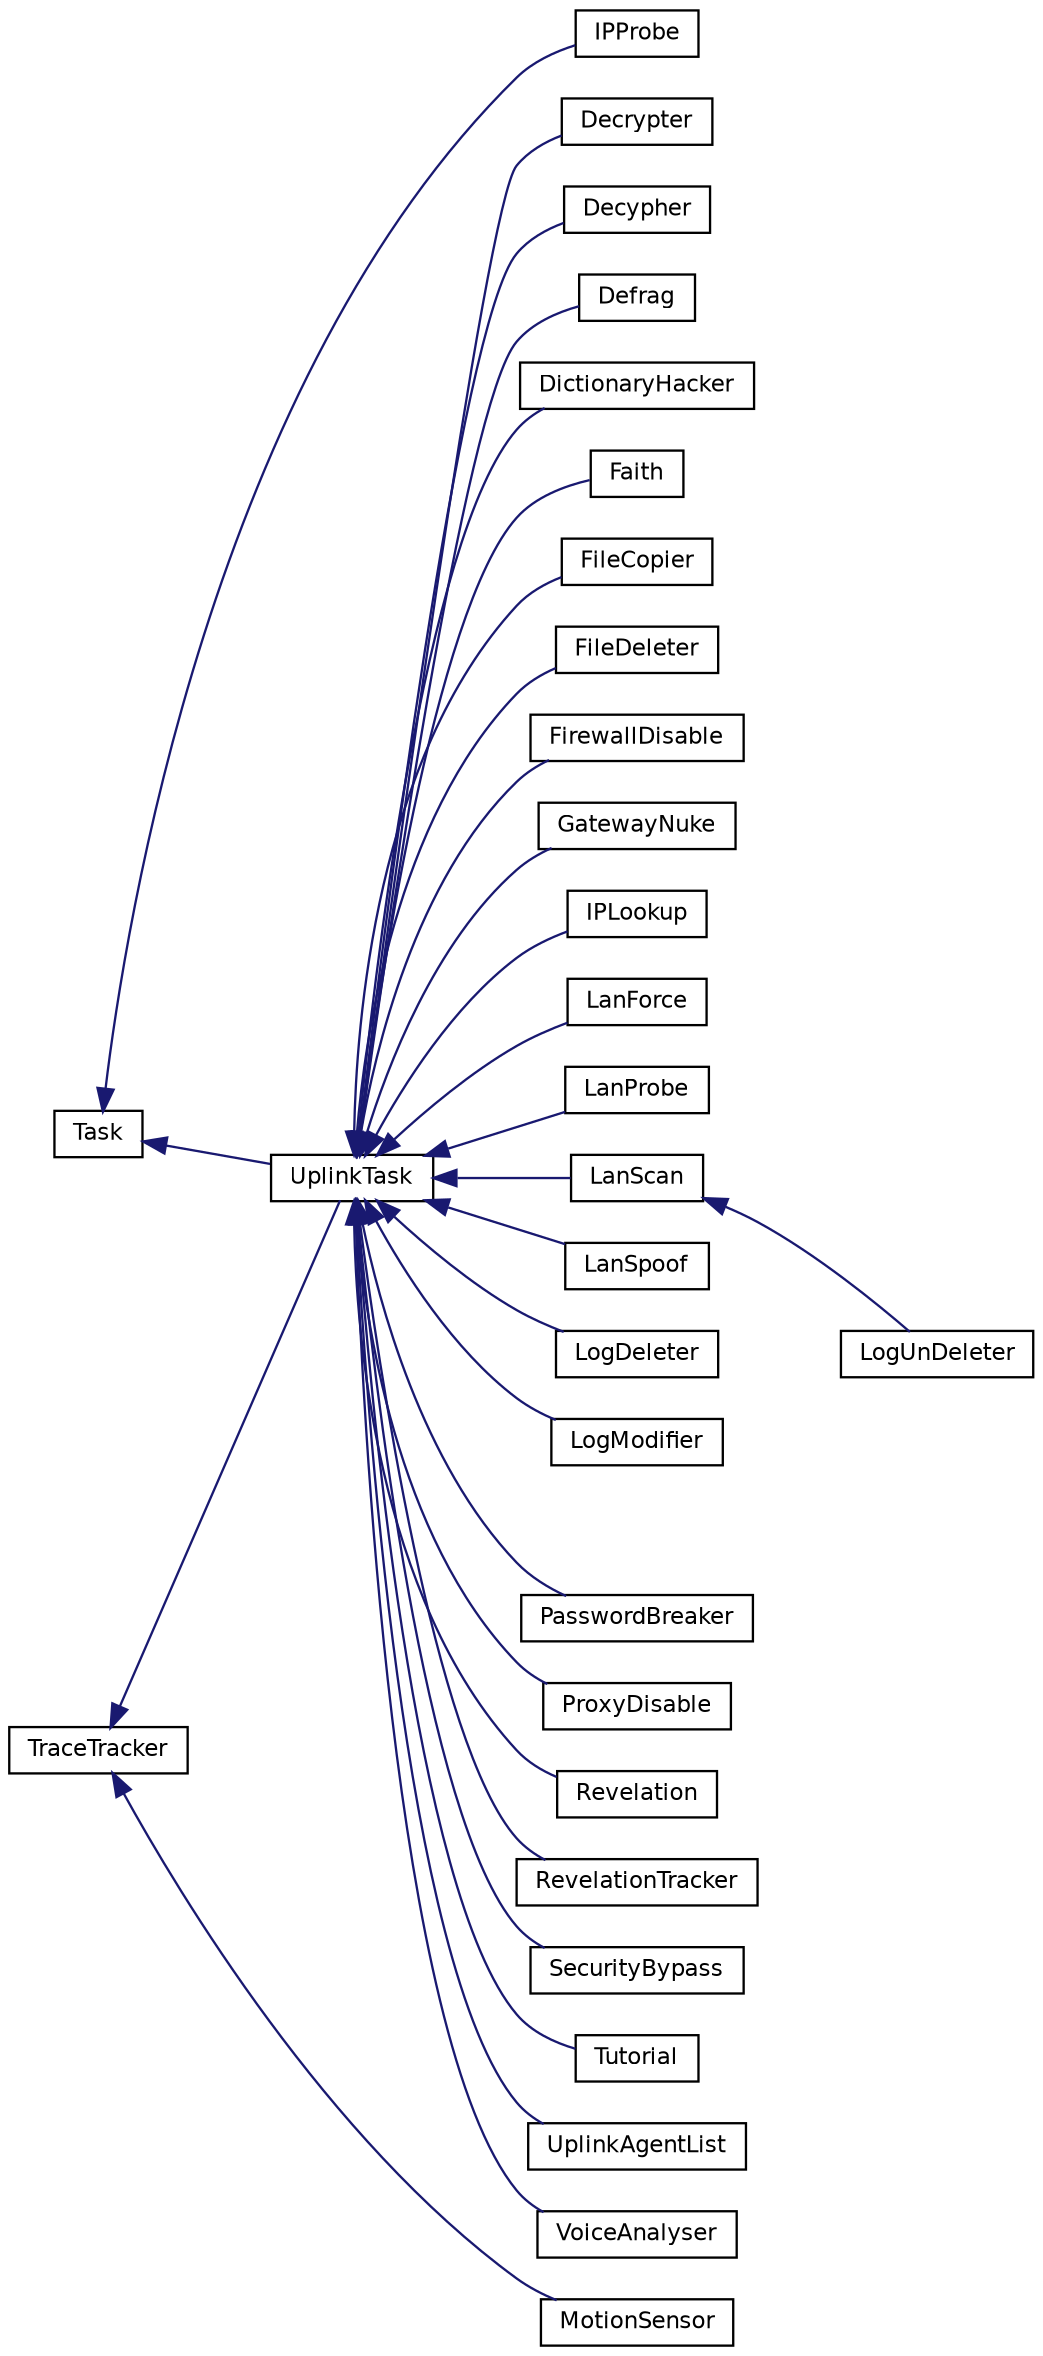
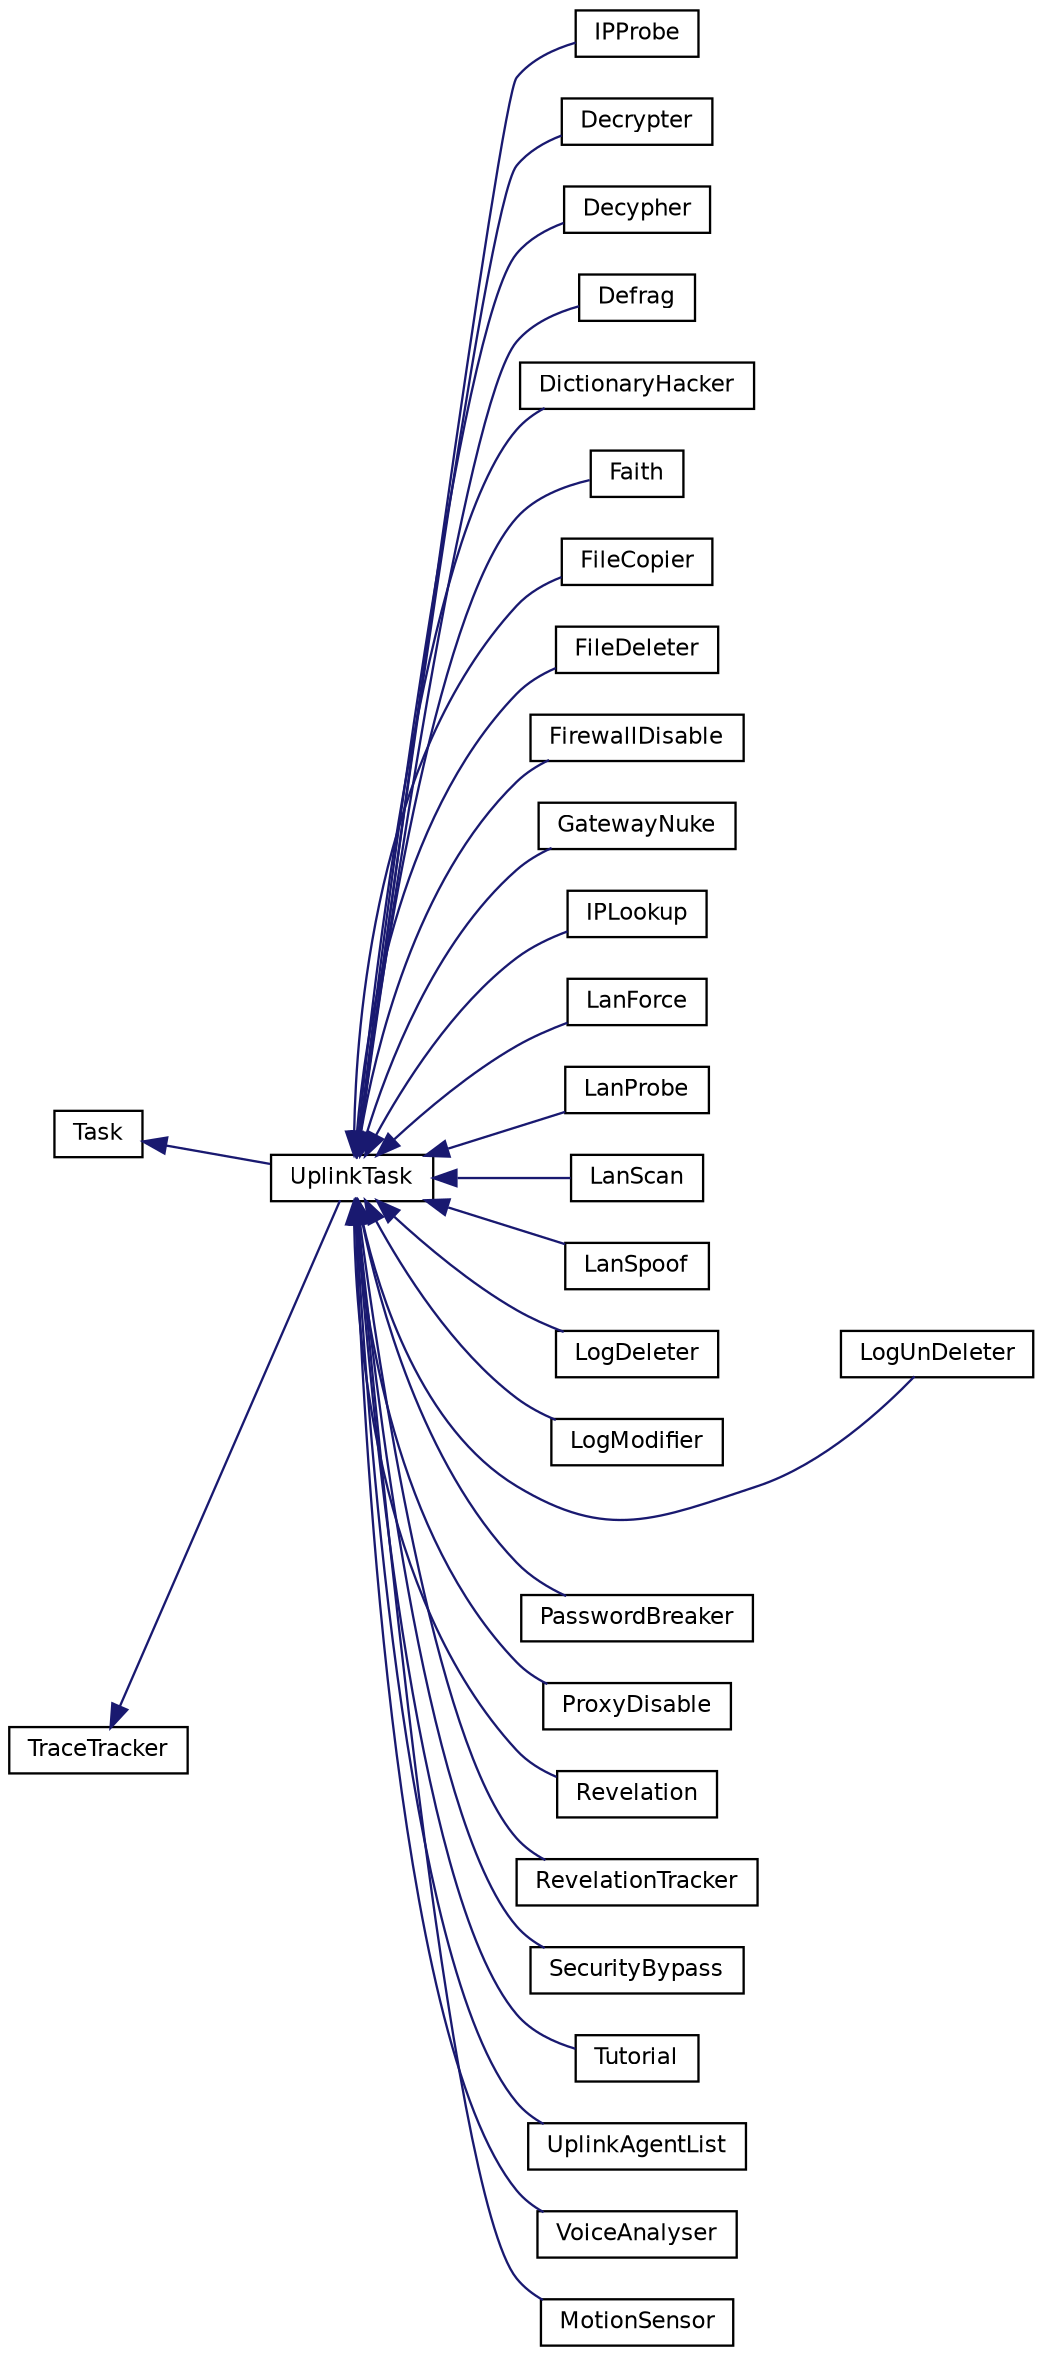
edge "IPProbe" -> "Task": now "IPProbe" -> "UplinkTask"
edge "LogUnDeleter" -> "LanScan": now "LogUnDeleter" -> "UplinkTask"
edge "MotionSensor" -> "TraceTracker": now "MotionSensor" -> "UplinkTask"
